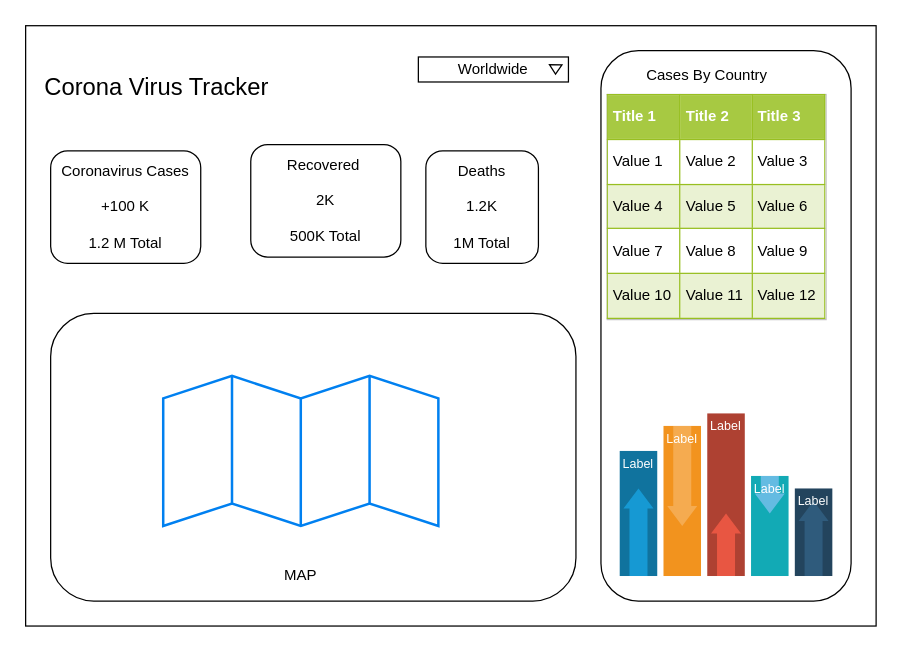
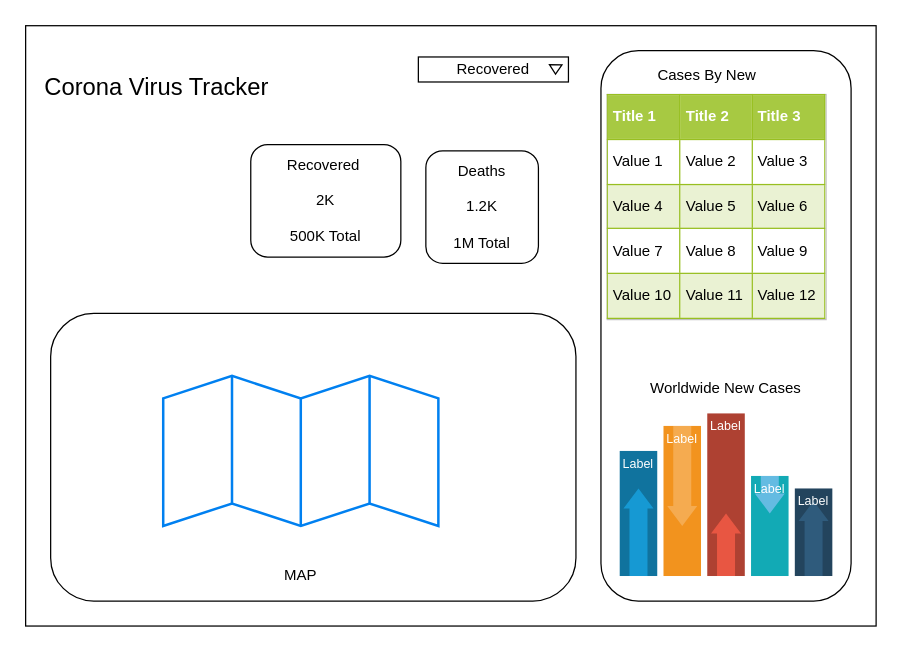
node "Worldwide": label "Worldwide" -> "Recovered"
node "Cases By Country": label "Cases By Country" -> "Cases By New"
node "Coronavirus Cases +100 K 1.2 M Total": removed
node "Worldwide New Cases": added
